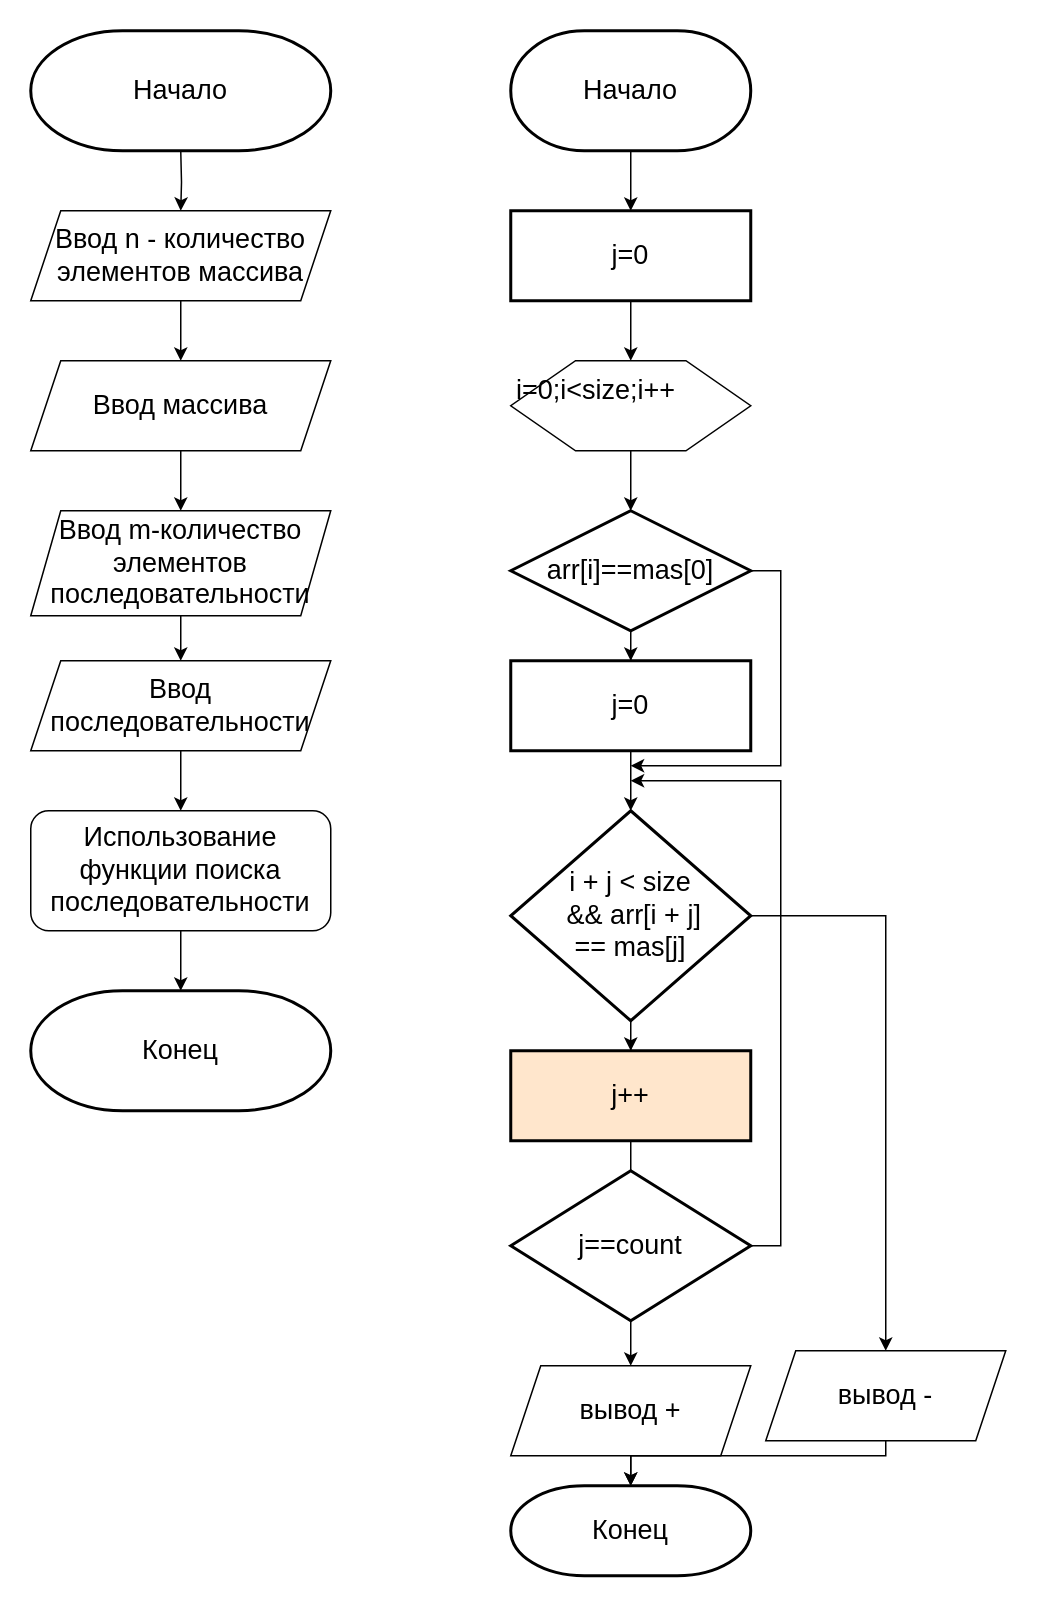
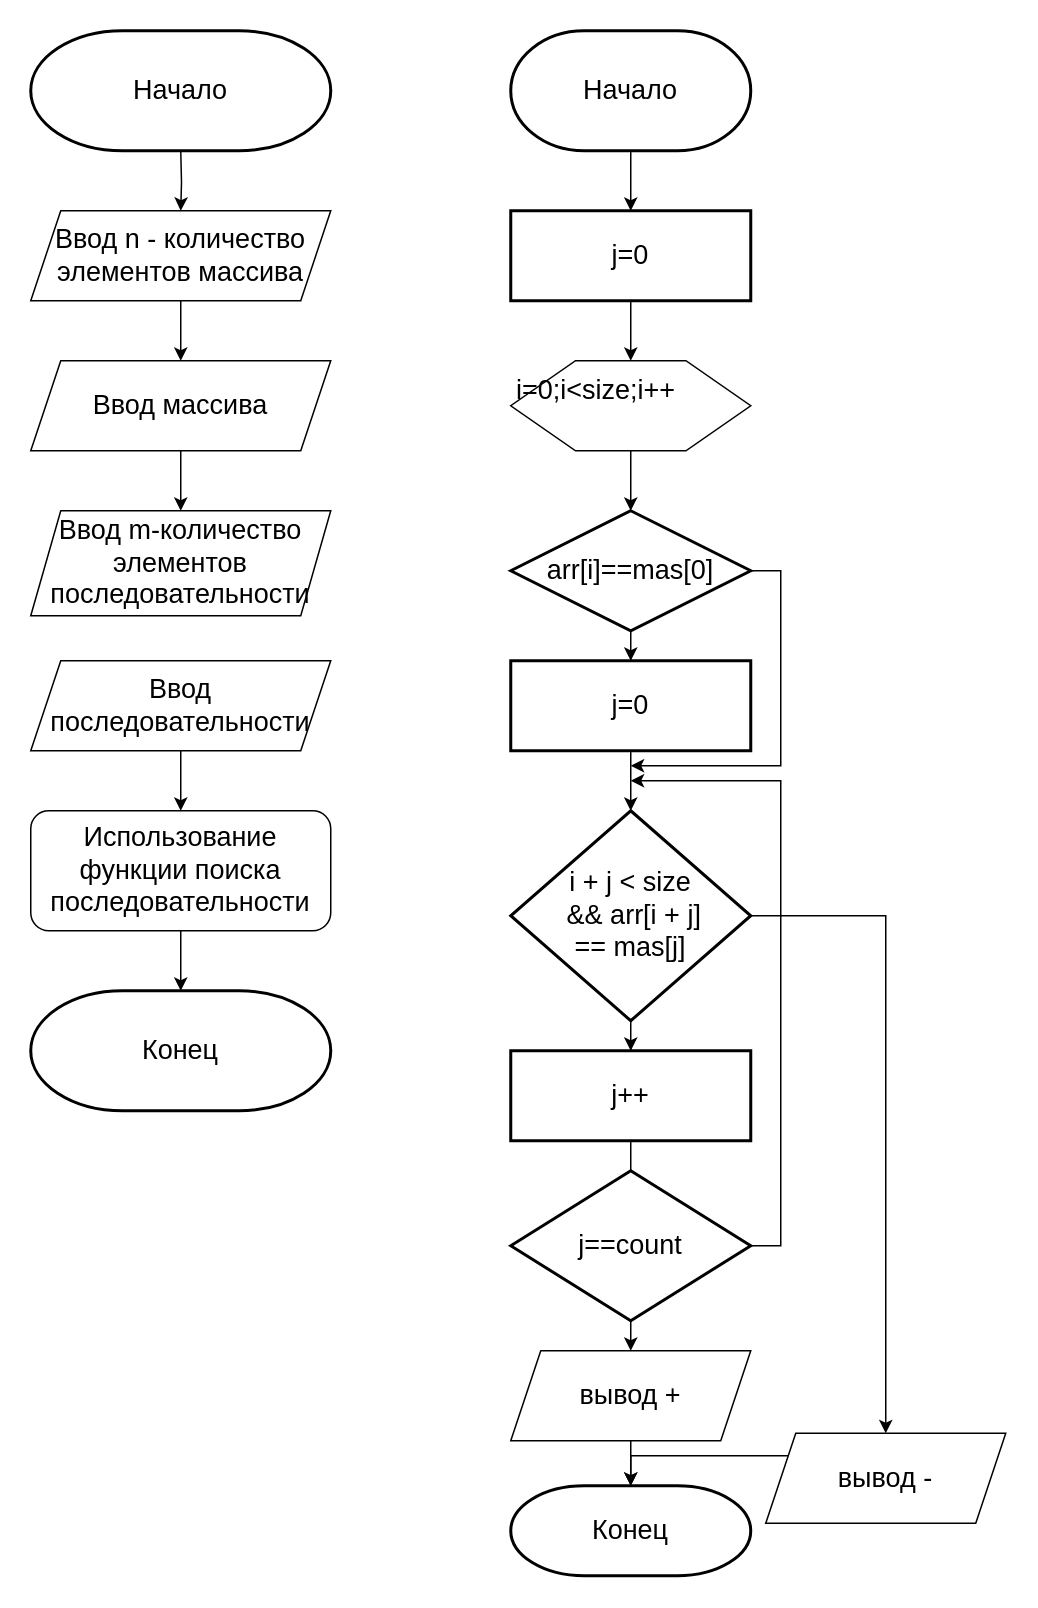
edge "Ввод m-количество элементов последовательности" -> "Ввод последовательности": removed
node "j++": fillcolor #ffe6cc -> #ffffff
node "вывод -": moved (886, 1396) -> (886, 1478)
node "вывод +": moved (631, 1411) -> (631, 1396)
